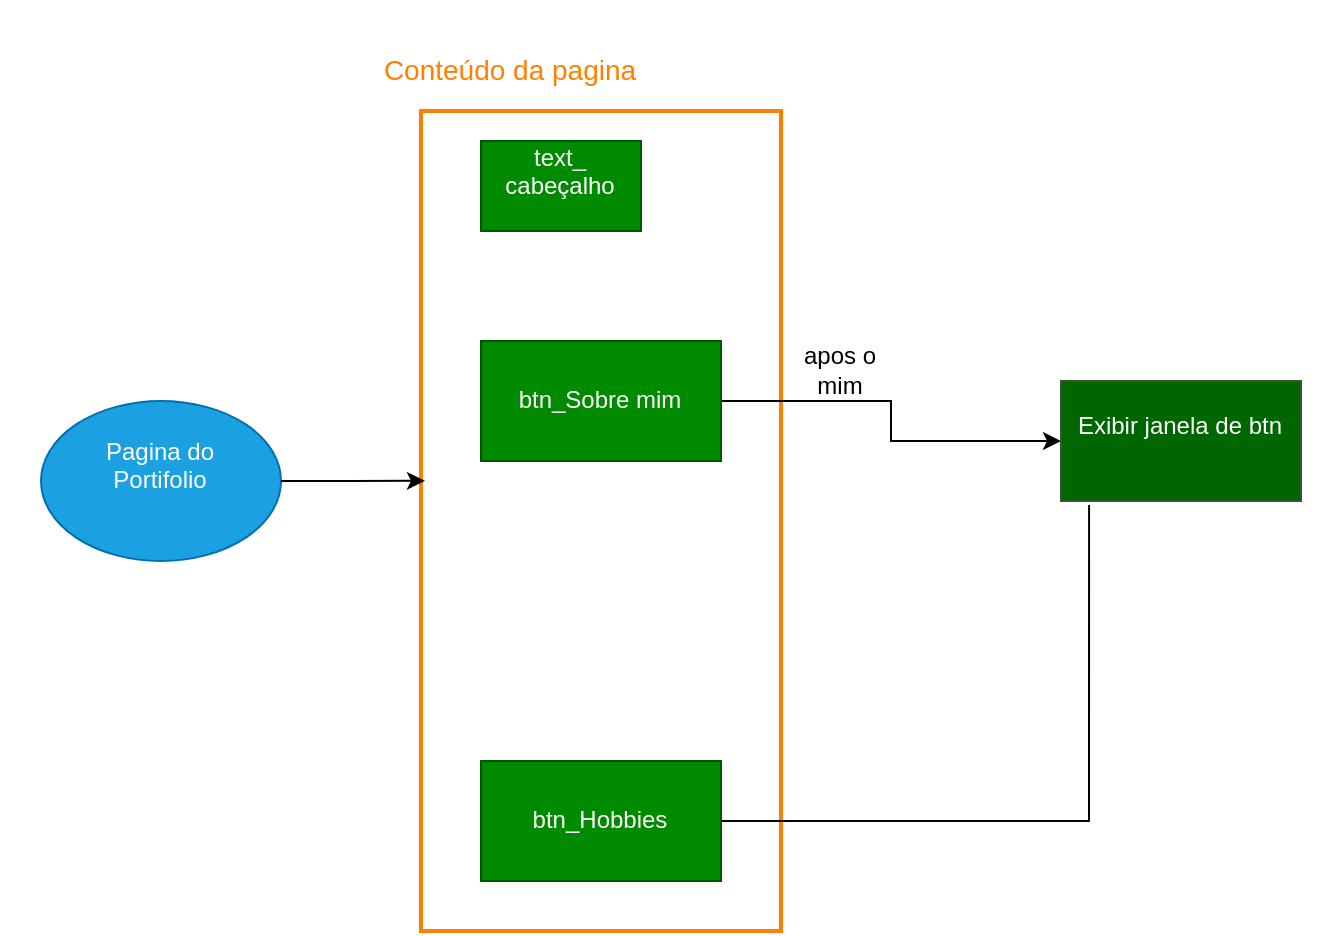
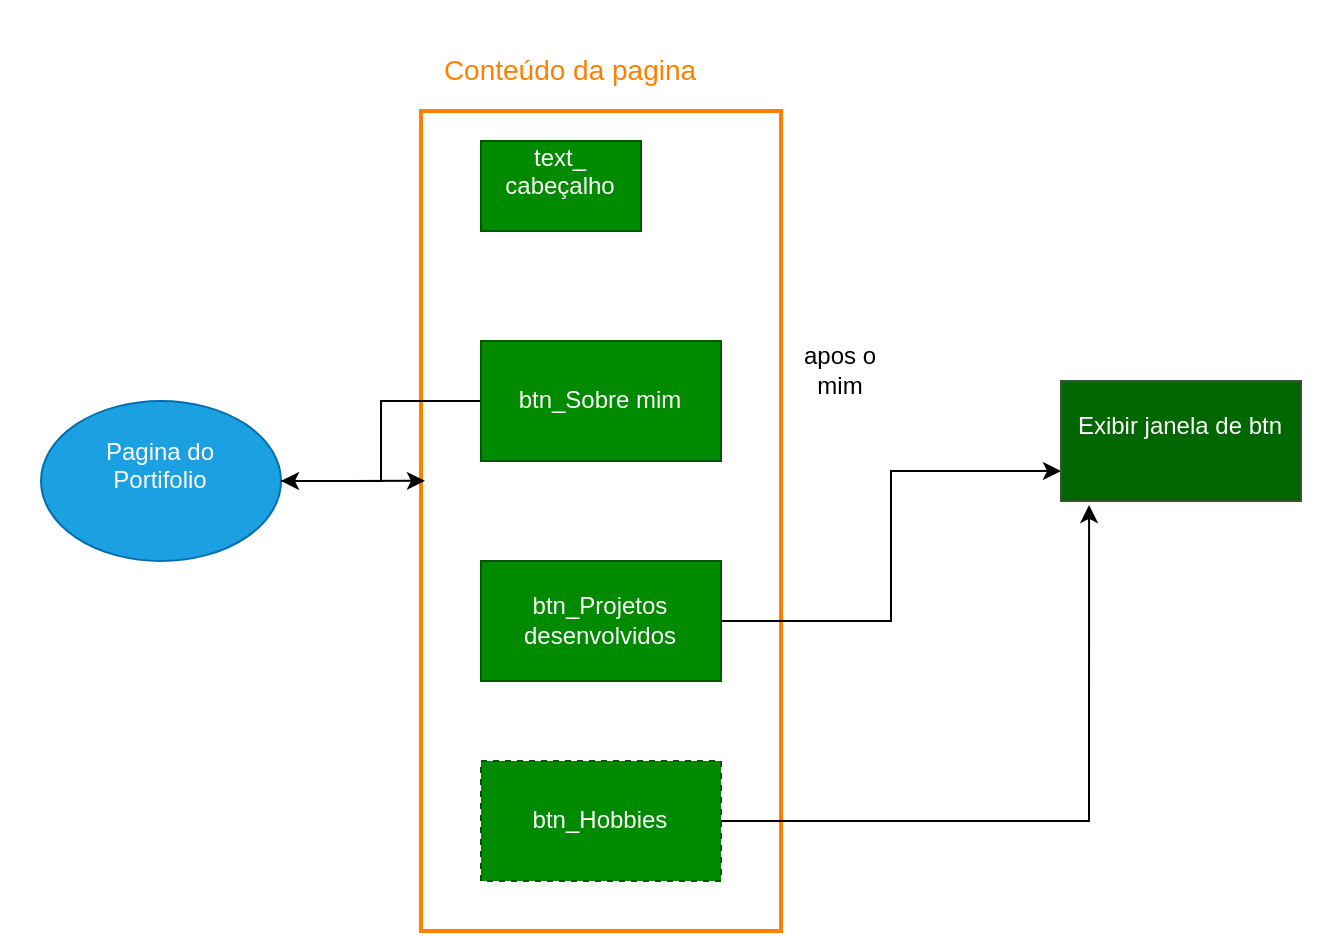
node "Conteúdo da pagina": moved (511, 71) -> (571, 71)
edge "btn_Sobre mim" -> "Exibir janela de btn": now "btn_Sobre mim" -> "Pagina do Portifolio"
edge "Exibir janela de btn" -- "btn_Hobbies": arrowhead none -> classic
edge "btn_Projetos desenvolvidos" -> "Exibir janela de btn": added
node "btn_Projetos desenvolvidos": added
node "btn_Hobbies": style solid -> dashed
